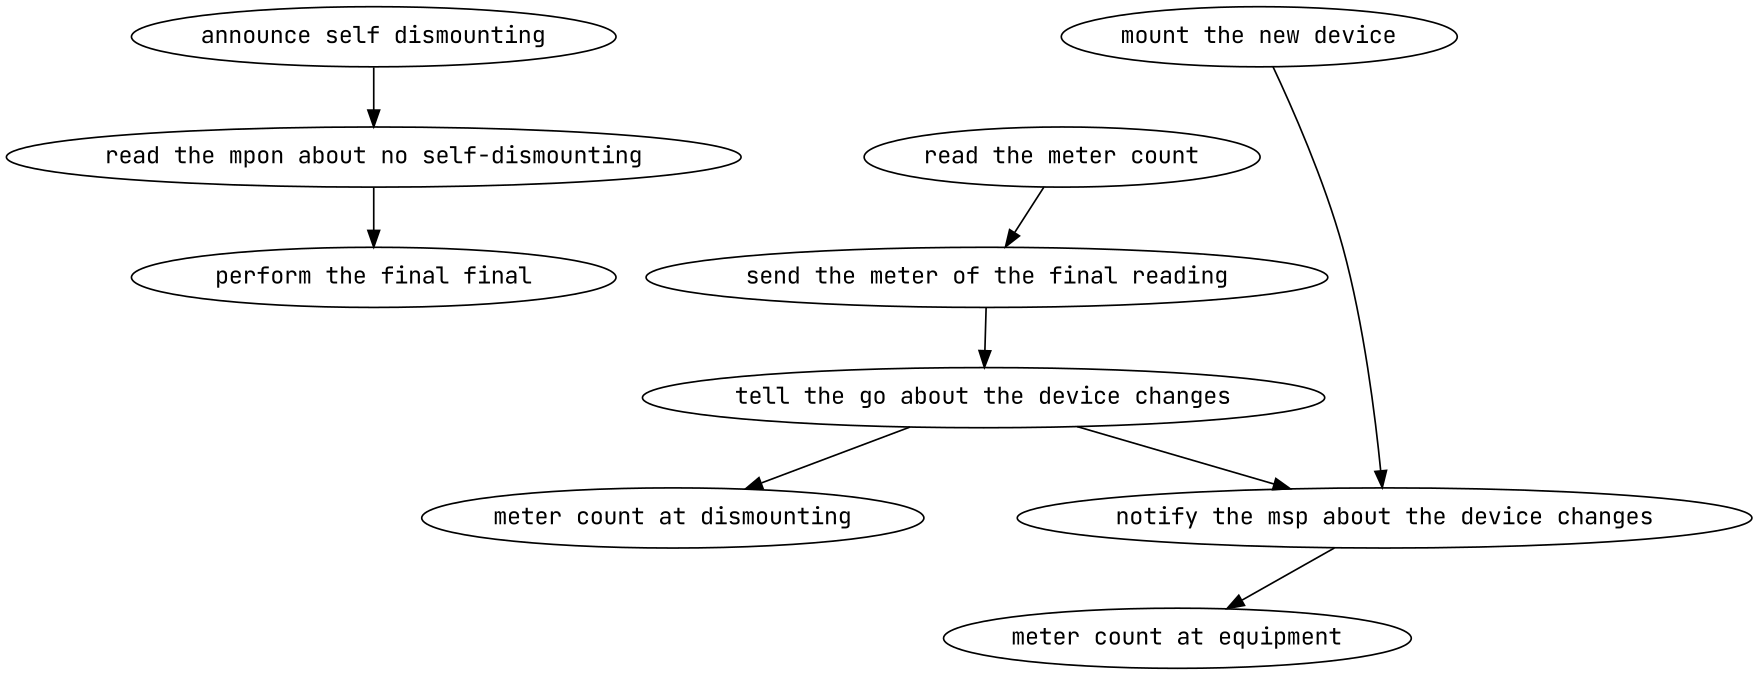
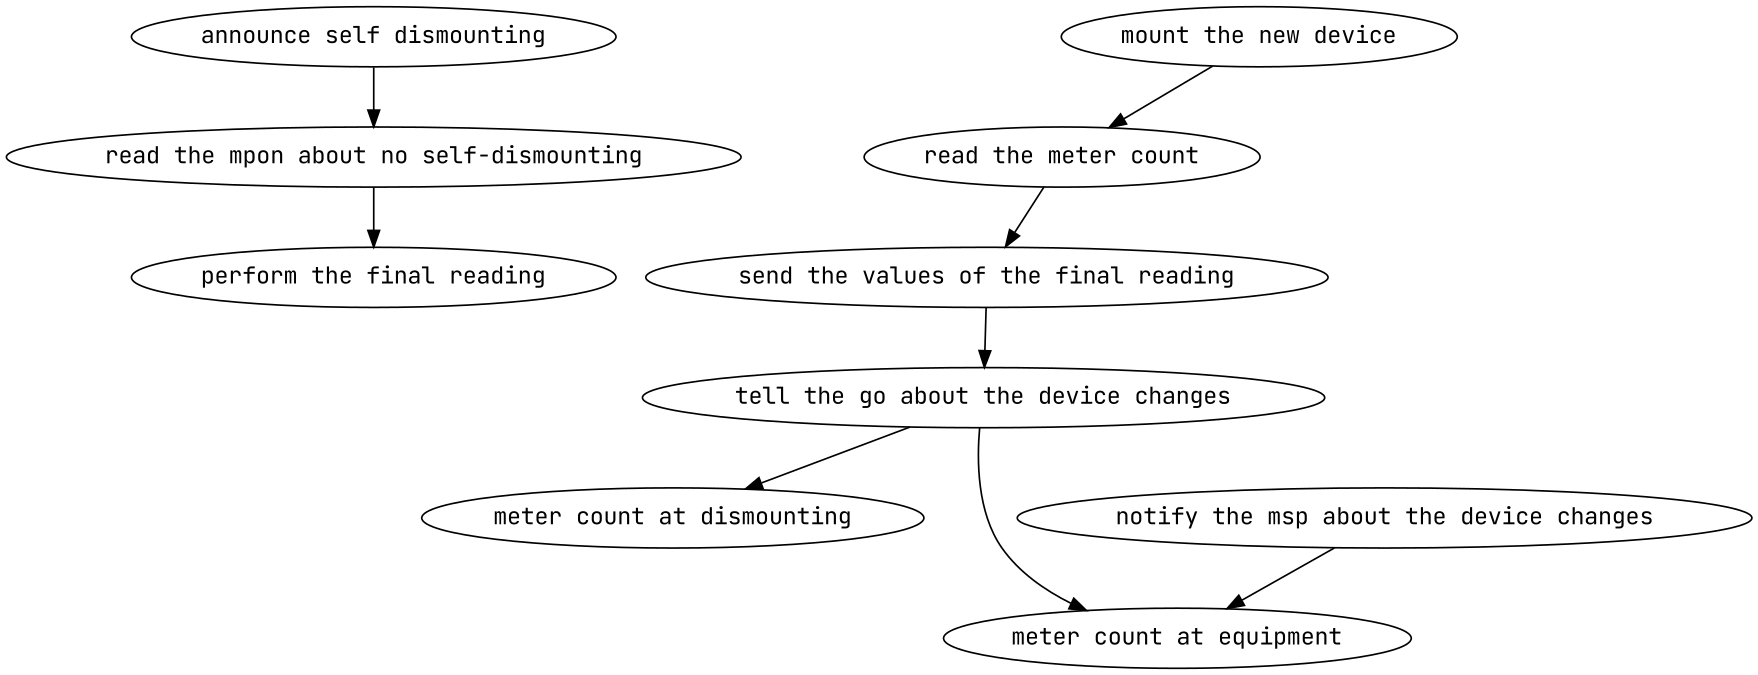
edge "mount the new device" -> "notify the msp about the device changes": now "mount the new device" -> "read the meter count"
node "perform the final final": label "perform the final final" -> "perform the final reading"
node "send the meter of the final reading": label "send the meter of the final reading" -> "send the values of the final reading"
edge "tell the go about the device changes" -> "notify the msp about the device changes": now "tell the go about the device changes" -> "meter count at equipment"
